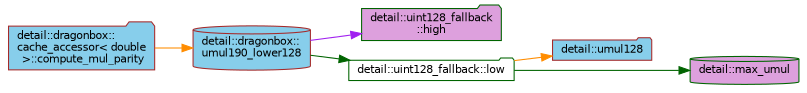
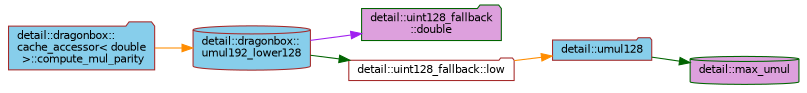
node "detail::uint128_fallback ::high": label "detail::uint128_fallback ::high" -> "detail::uint128_fallback ::double"
node "detail::dragonbox:: umul190_lower128": label "detail::dragonbox:: umul190_lower128" -> "detail::dragonbox:: umul192_lower128"
node "detail::uint128_fallback::low": color darkgreen -> brown
edge "detail::uint128_fallback::low" -> "detail::max_umul": now "detail::umul128" -> "detail::max_umul"
